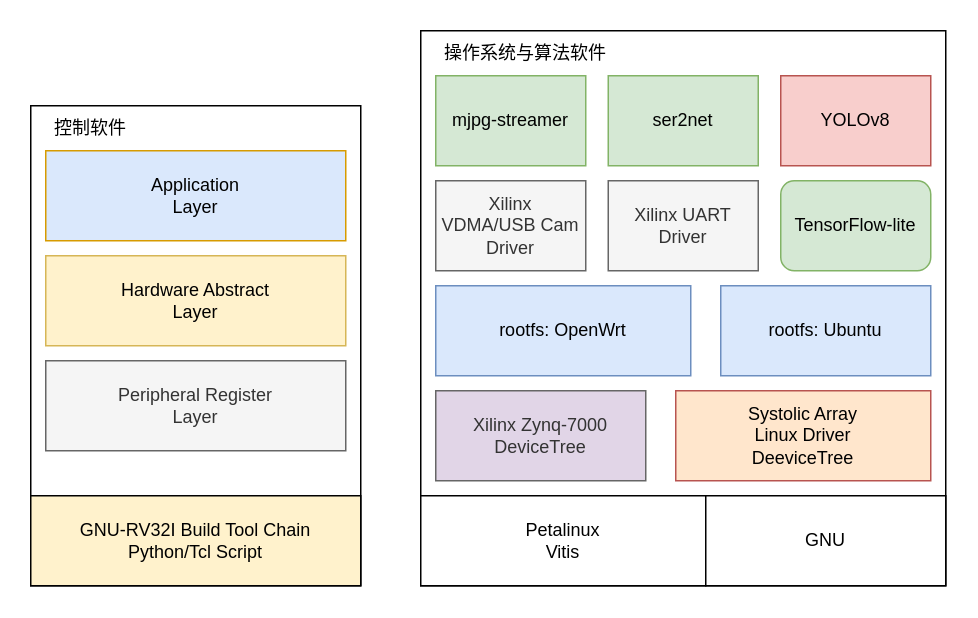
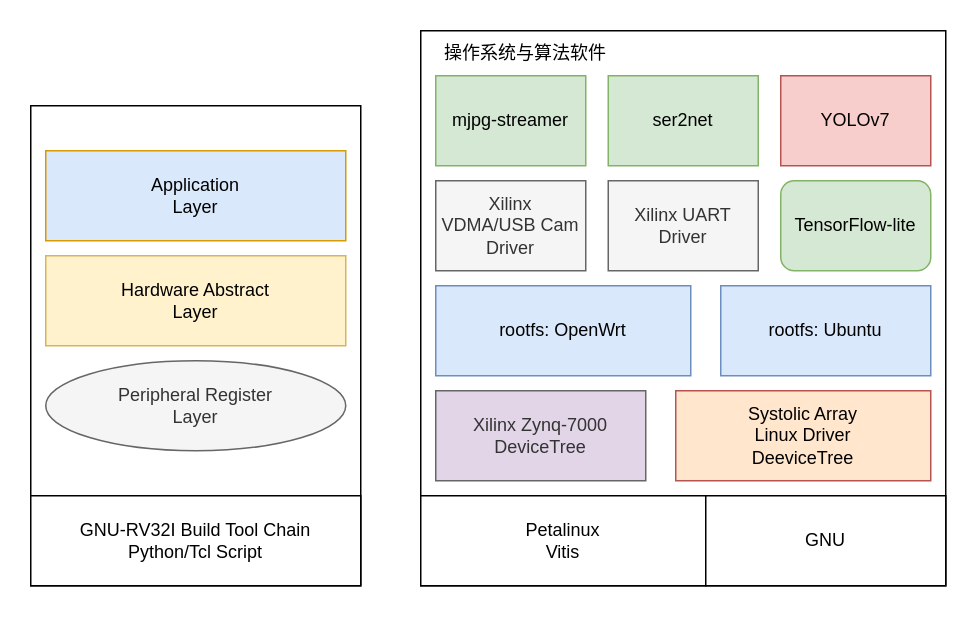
node "YOLOv8": label "YOLOv8" -> "YOLOv7"
node "控制软件": removed
node "Peripheral Register Layer": shape rectangle -> ellipse
node "GNU-RV32I Build Tool Chain Python/Tcl Script": fillcolor #fff2cc -> #ffffff
